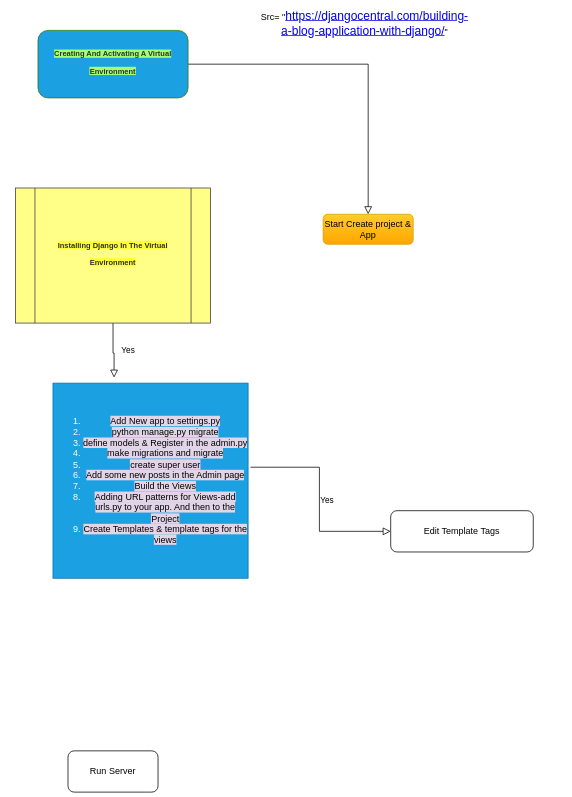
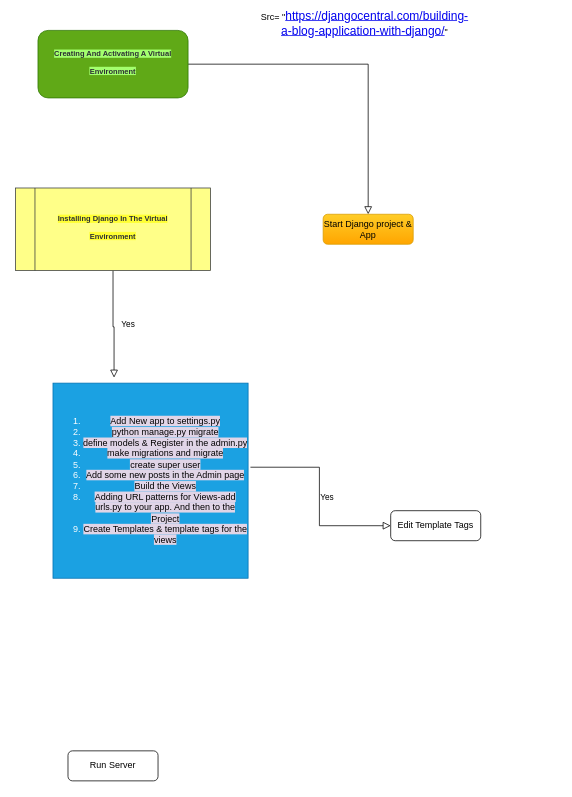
node "Creating And Activating A Virtual Environment": fillcolor #1ba1e2 -> #60a917
node "Start Create project & App": label "Start Create project & App" -> "Start Django project & App"
node "Installing Django In The Virtual Environment": size 195x135 -> 195x83
node "Edit Template Tags": size 143x41 -> 90x30
node "Run Server": size 90x41 -> 90x30
